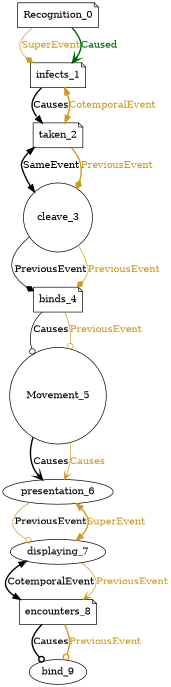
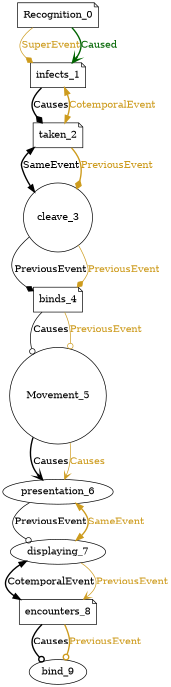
edge "infects_1" -> "taken_2": arrowhead normal -> diamond
edge "presentation_6" -> "displaying_7": color goldenrod3 -> Black
edge "presentation_6" -- "displaying_7": label "SuperEvent" -> "SameEvent"
